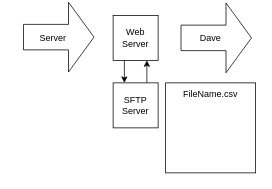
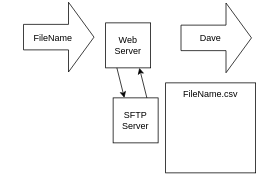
node "Server": label "Server" -> "FileName"
node "Web Server": moved (135, 38) -> (128, 45)
node "SFTP Server": moved (135, 105) -> (135, 120)
